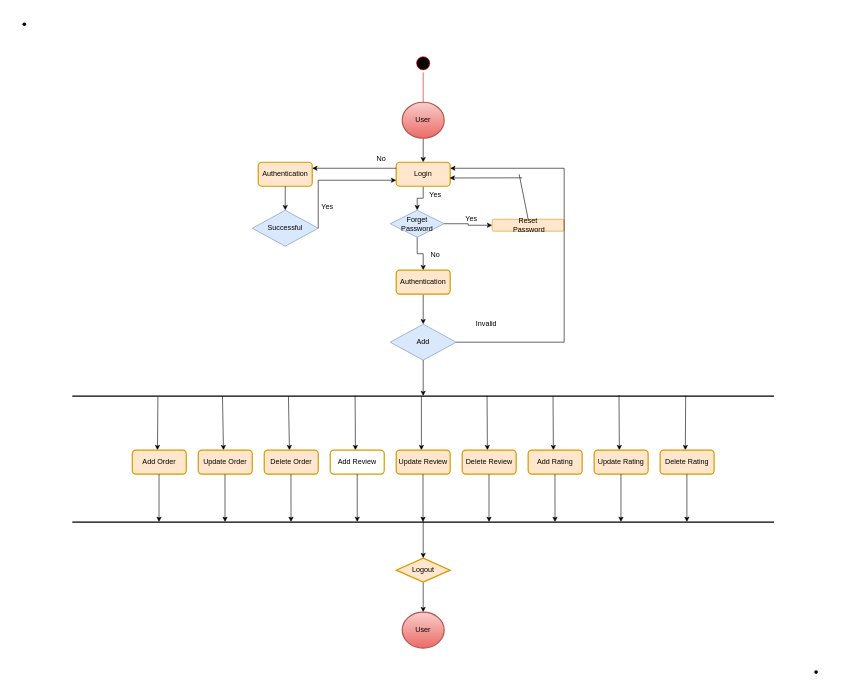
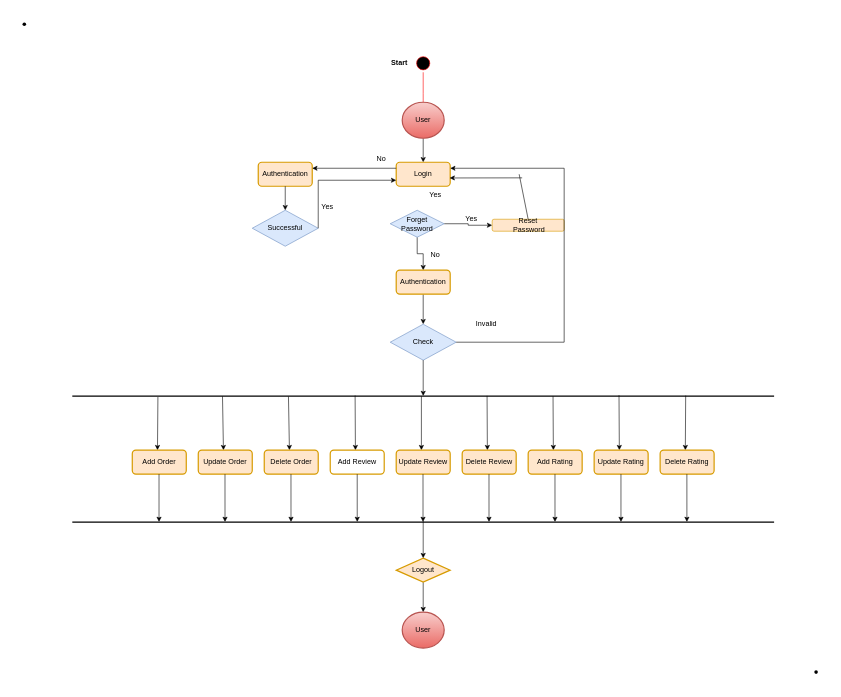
node "Start": added
edge "Login" -> "Forget Password": removed
node "Add": label "Add" -> "Check"
